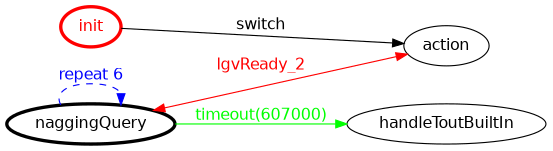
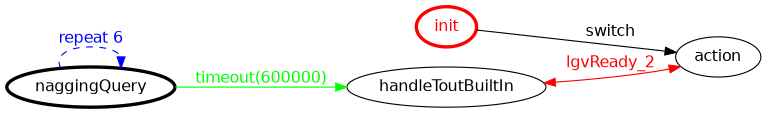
edge "action" -- "naggingQuery": now "action" -- "handleToutBuiltIn"
edge "naggingQuery" -> "handleToutBuiltIn": label "timeout(607000)" -> "timeout(600000)"
